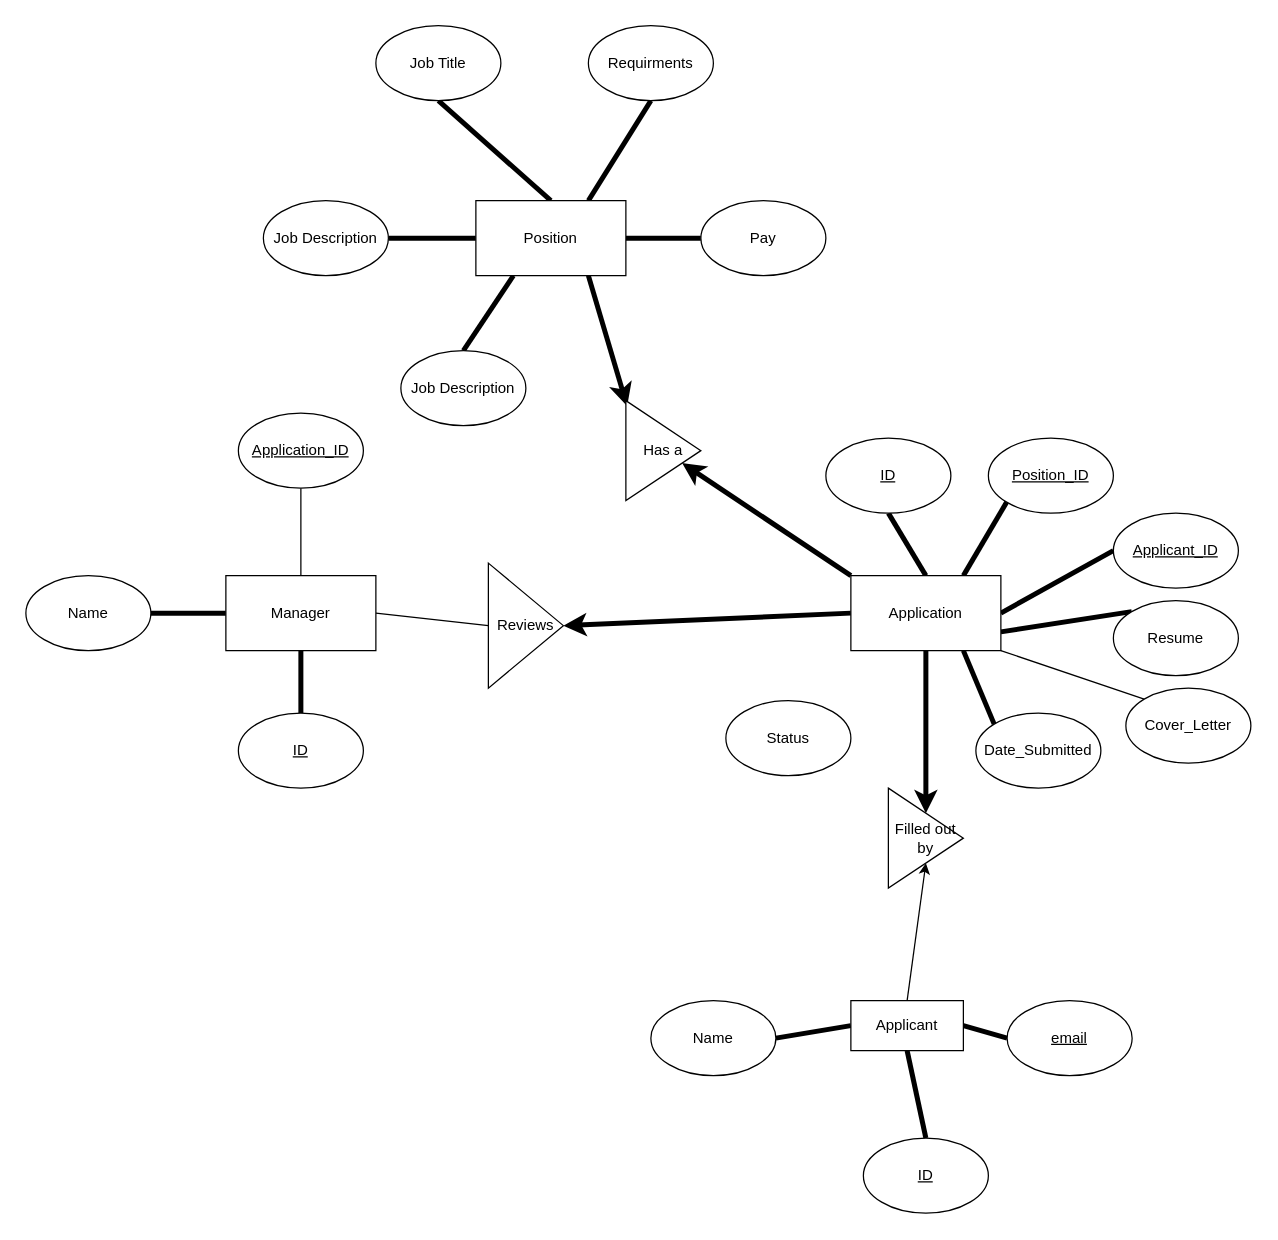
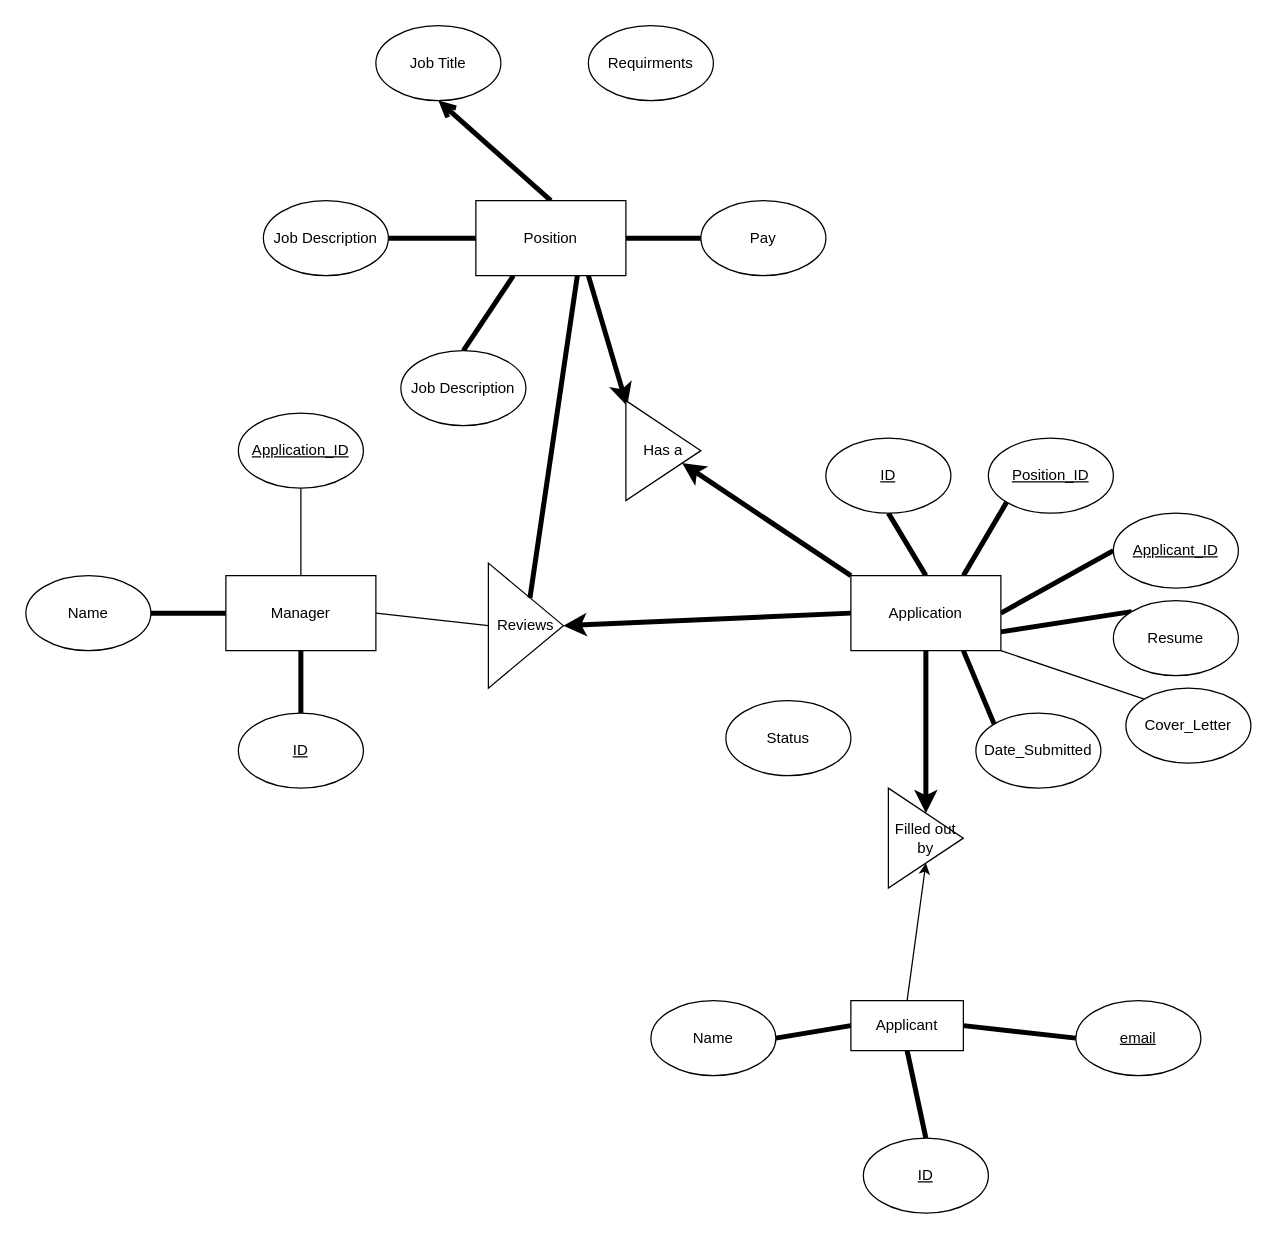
edge "Job Title" -- "Position": arrowhead none -> open
edge "Requirments" -- "Position": now "Reviews" -- "Position"
node "email": moved (1069, 1038) -> (1138, 1038)
